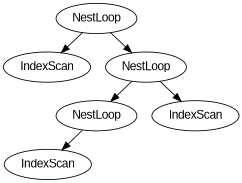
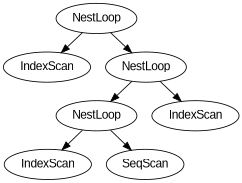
node "SeqScan": added
